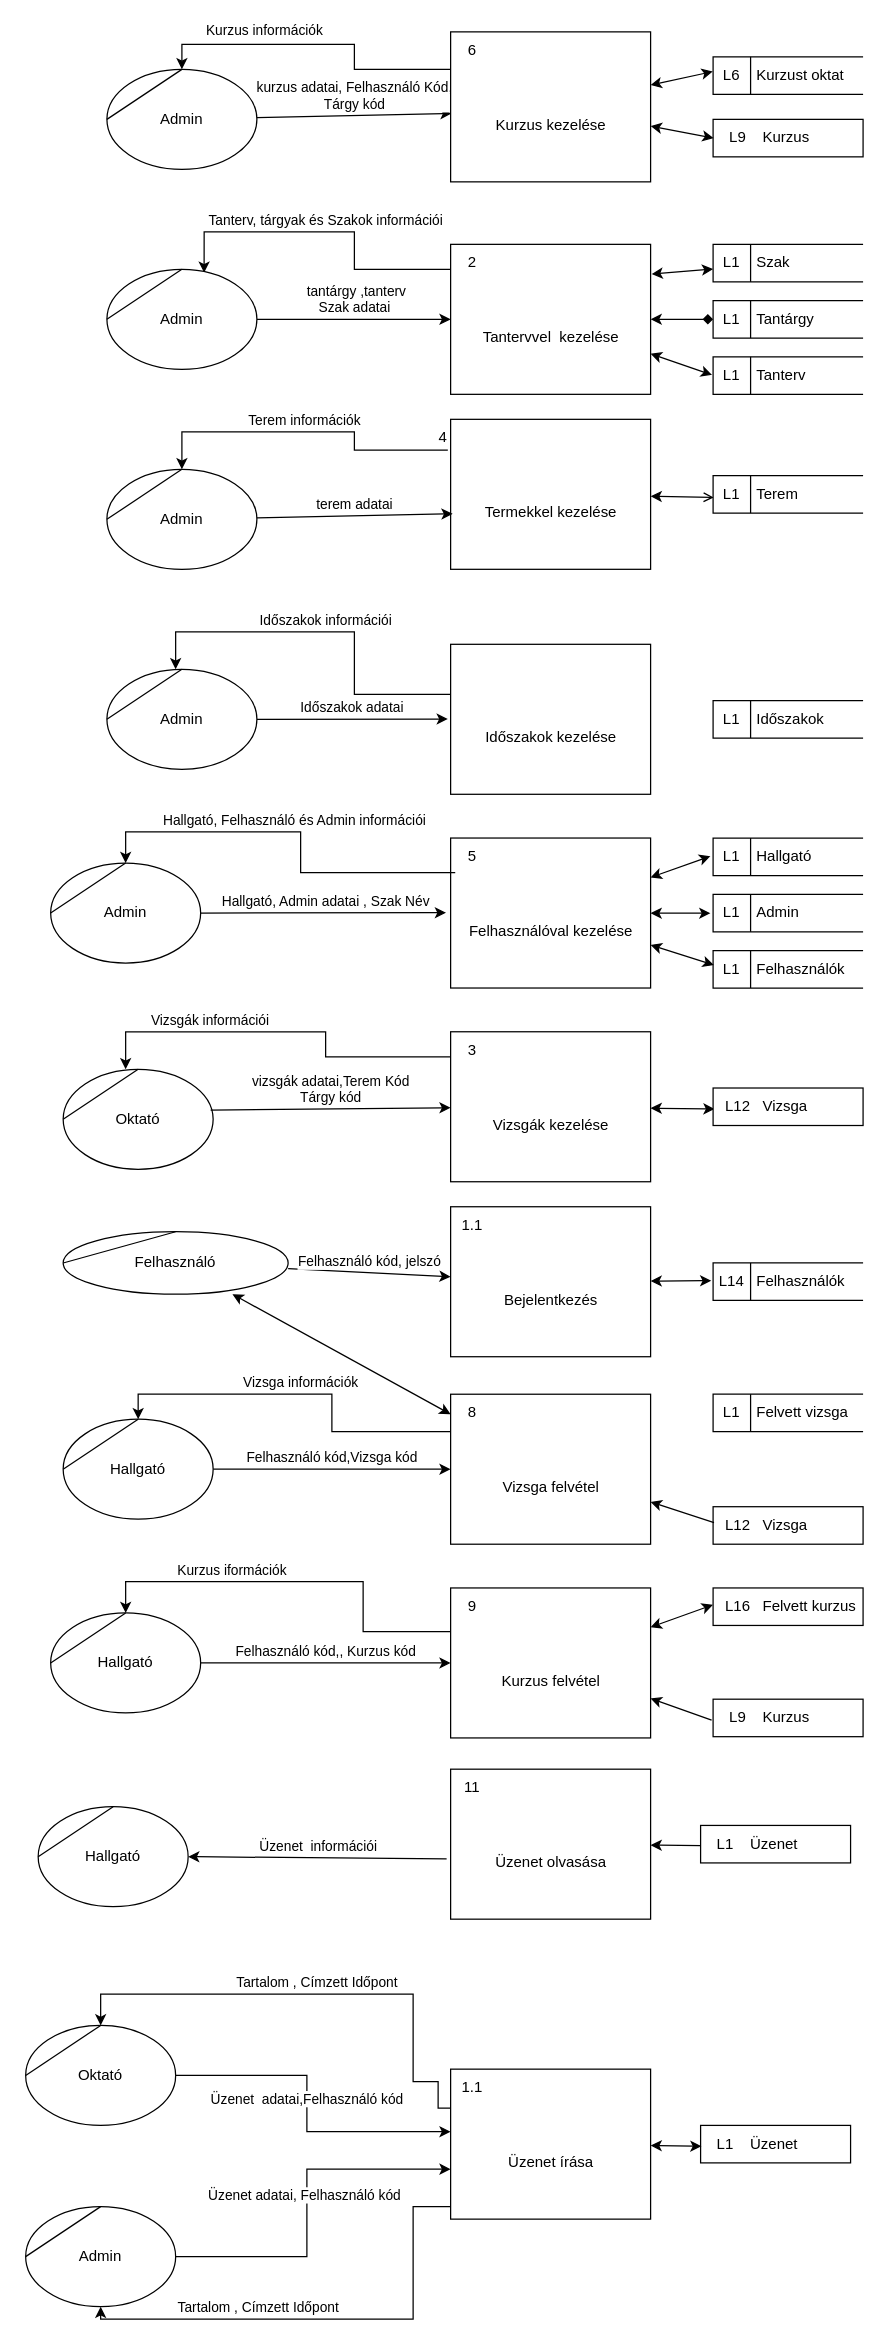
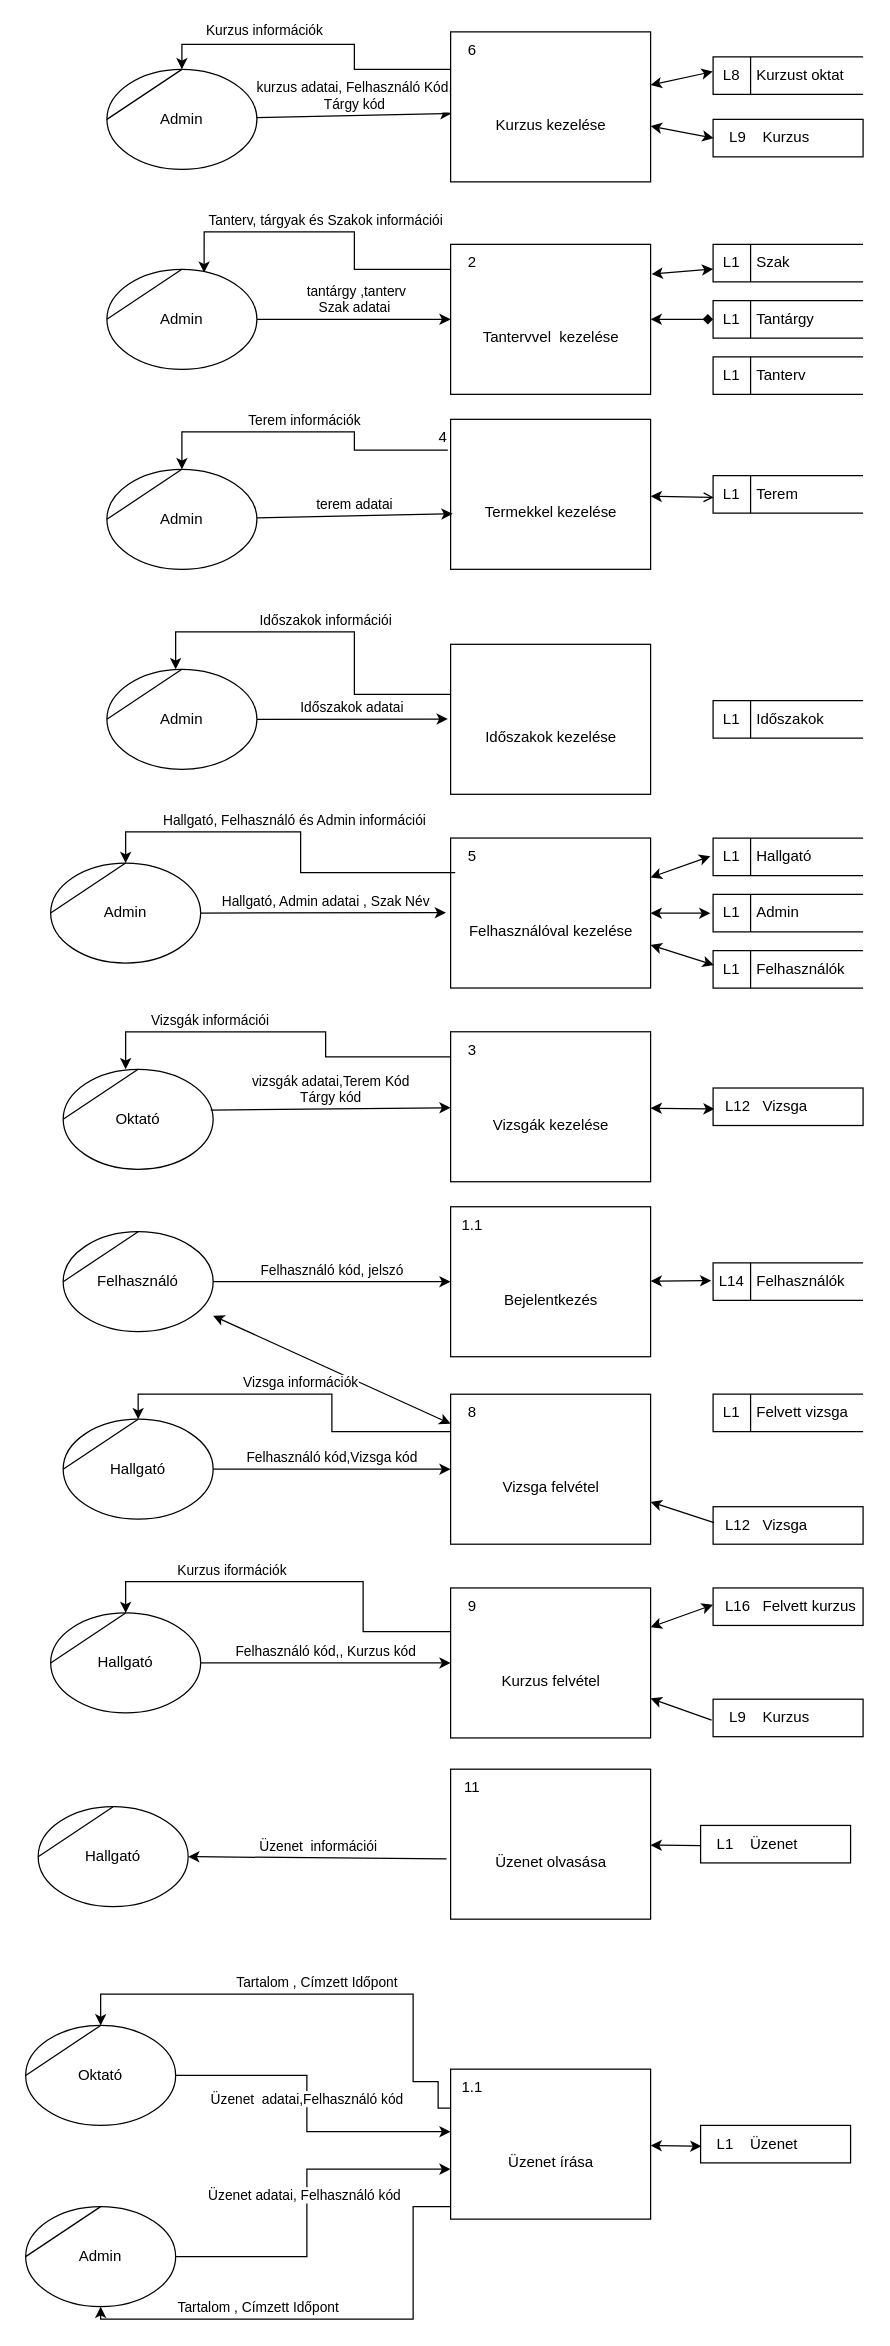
node "L6": label "L6" -> "L8"
edge "Tantervvel kezelése" -- "Tanterv": removed
node "Felhasználó": size 225x63 -> 150x100
